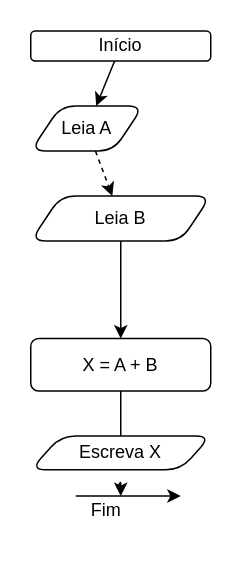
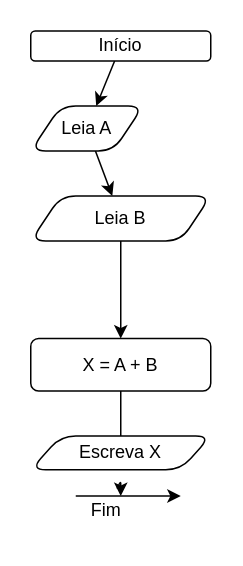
edge "Leia A" -> "Leia B": style dashed -> solid
